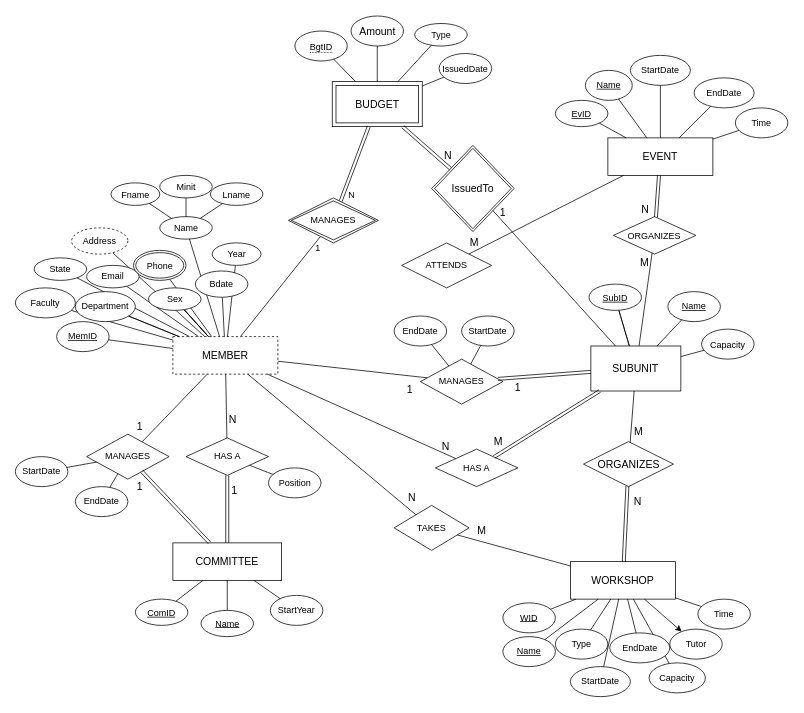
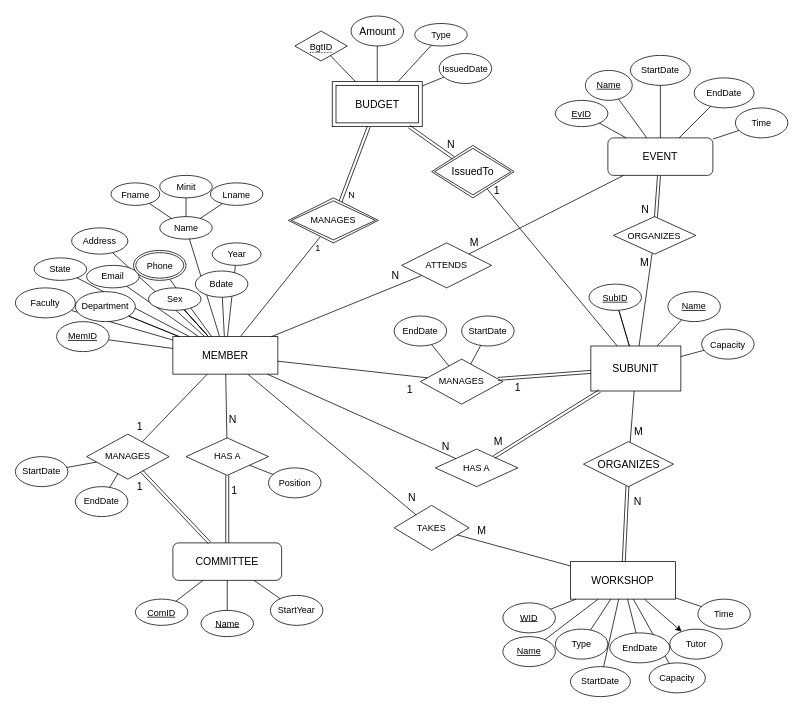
node "BgtID": shape ellipse -> diamond
node "EVENT": shape rectangle -> rounded rectangle
node "IssuedTo": size 83x86 -> 83x53
node "Address": style dashed -> solid
edge "ATTENDS" -- "MEMBER": added, label "N"
node "MEMBER": style dashed -> solid
node "COMMITTEE": shape rectangle -> rounded rectangle
